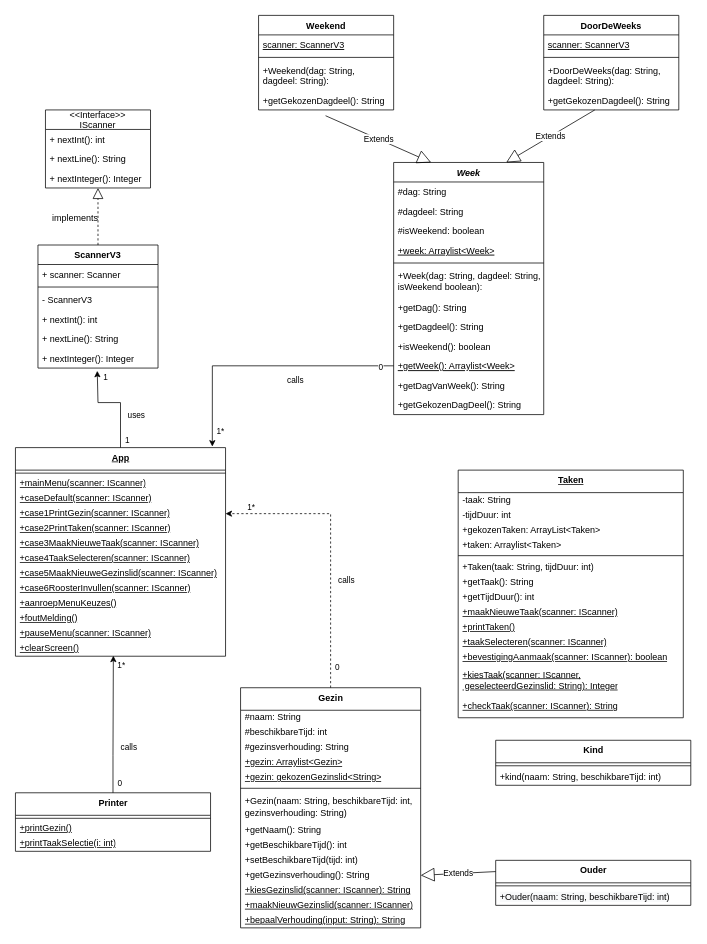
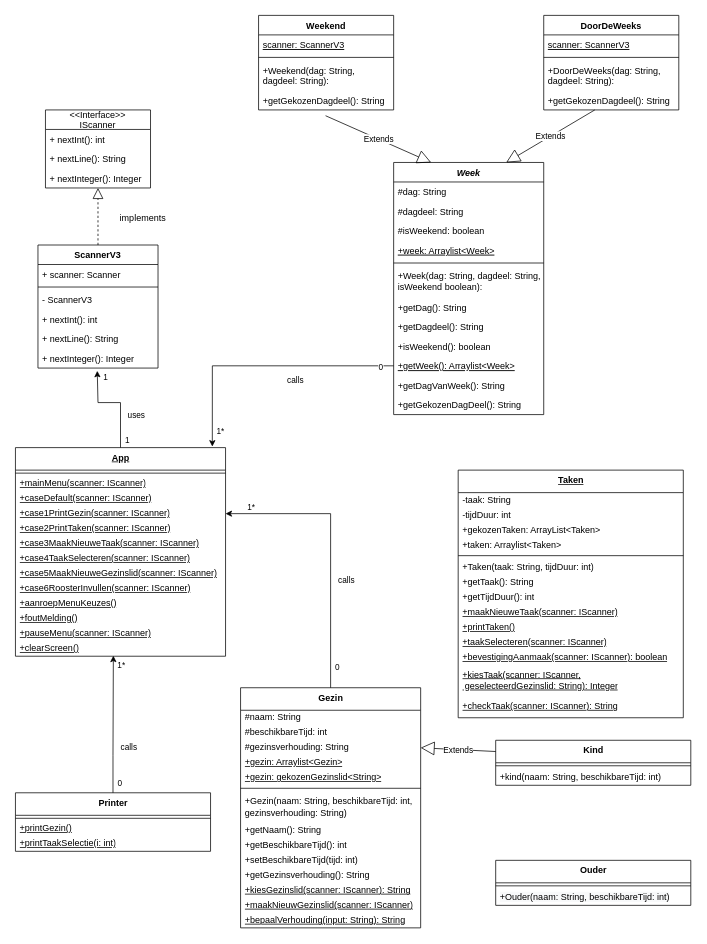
node "implements": moved (75, 219) -> (143, 219)
edge "Gezin" -> "+case1PrintGezin(scanner: IScanner)": style dashed -> solid
edge "Kind" -> "#gezinsverhouding: String": added, label "Extends"
edge "Ouder" -> "+getGezinsverhouding(): String": removed, label "Extends"
